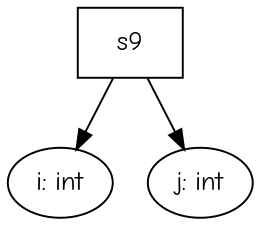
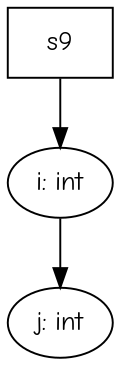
edge "s9" -> "j: int": now "i: int" -> "j: int"
